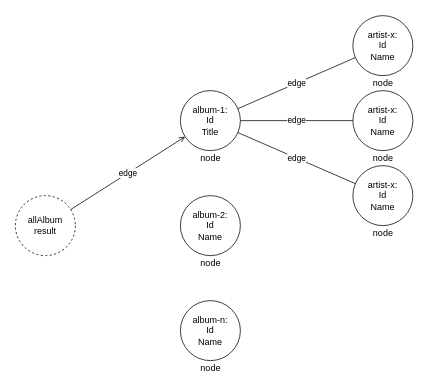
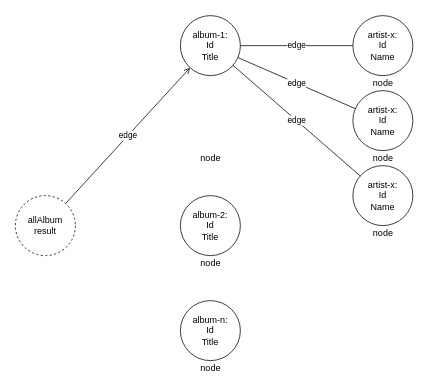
node "album-1: Id Title": moved (210, 120) -> (210, 45)
node "album-2: Id Name": label "album-2: Id Name" -> "album-2: Id Title"
node "album-n: Id Name": label "album-n: Id Name" -> "album-n: Id Title"
